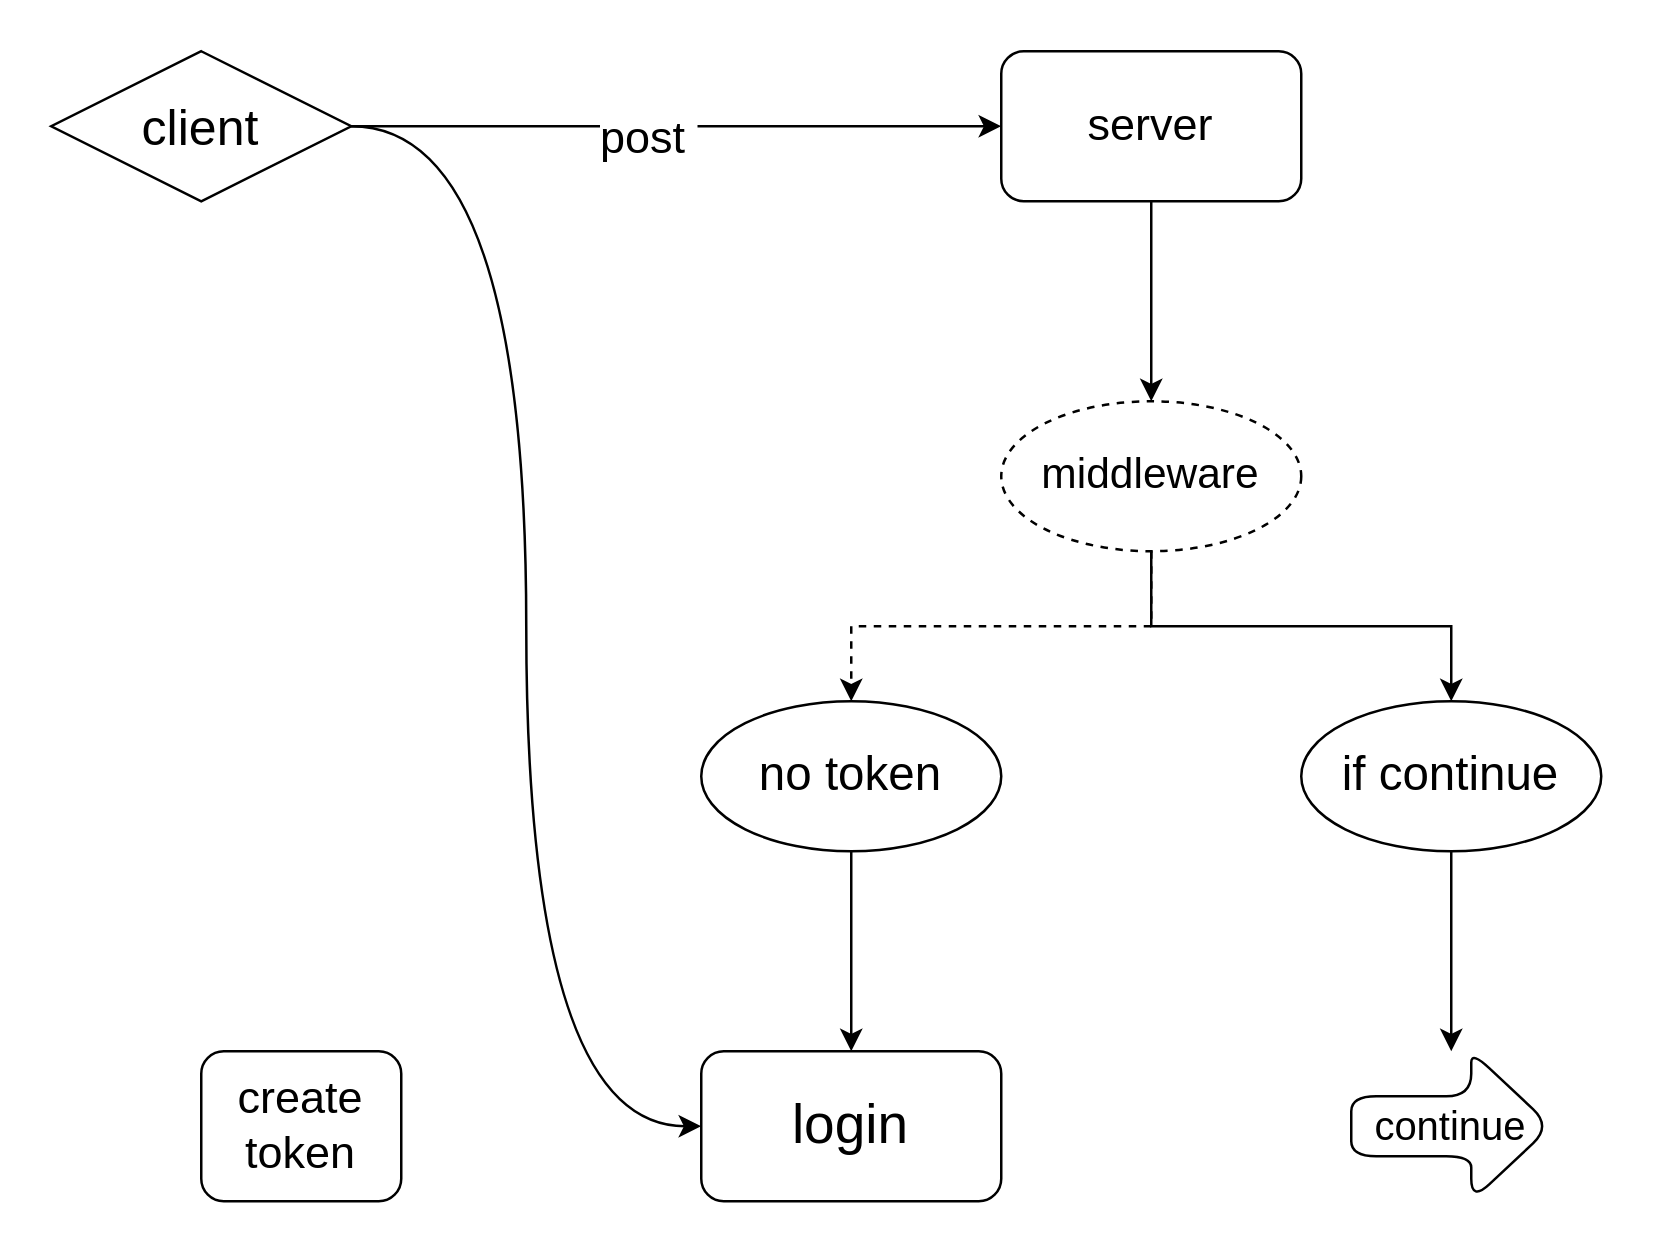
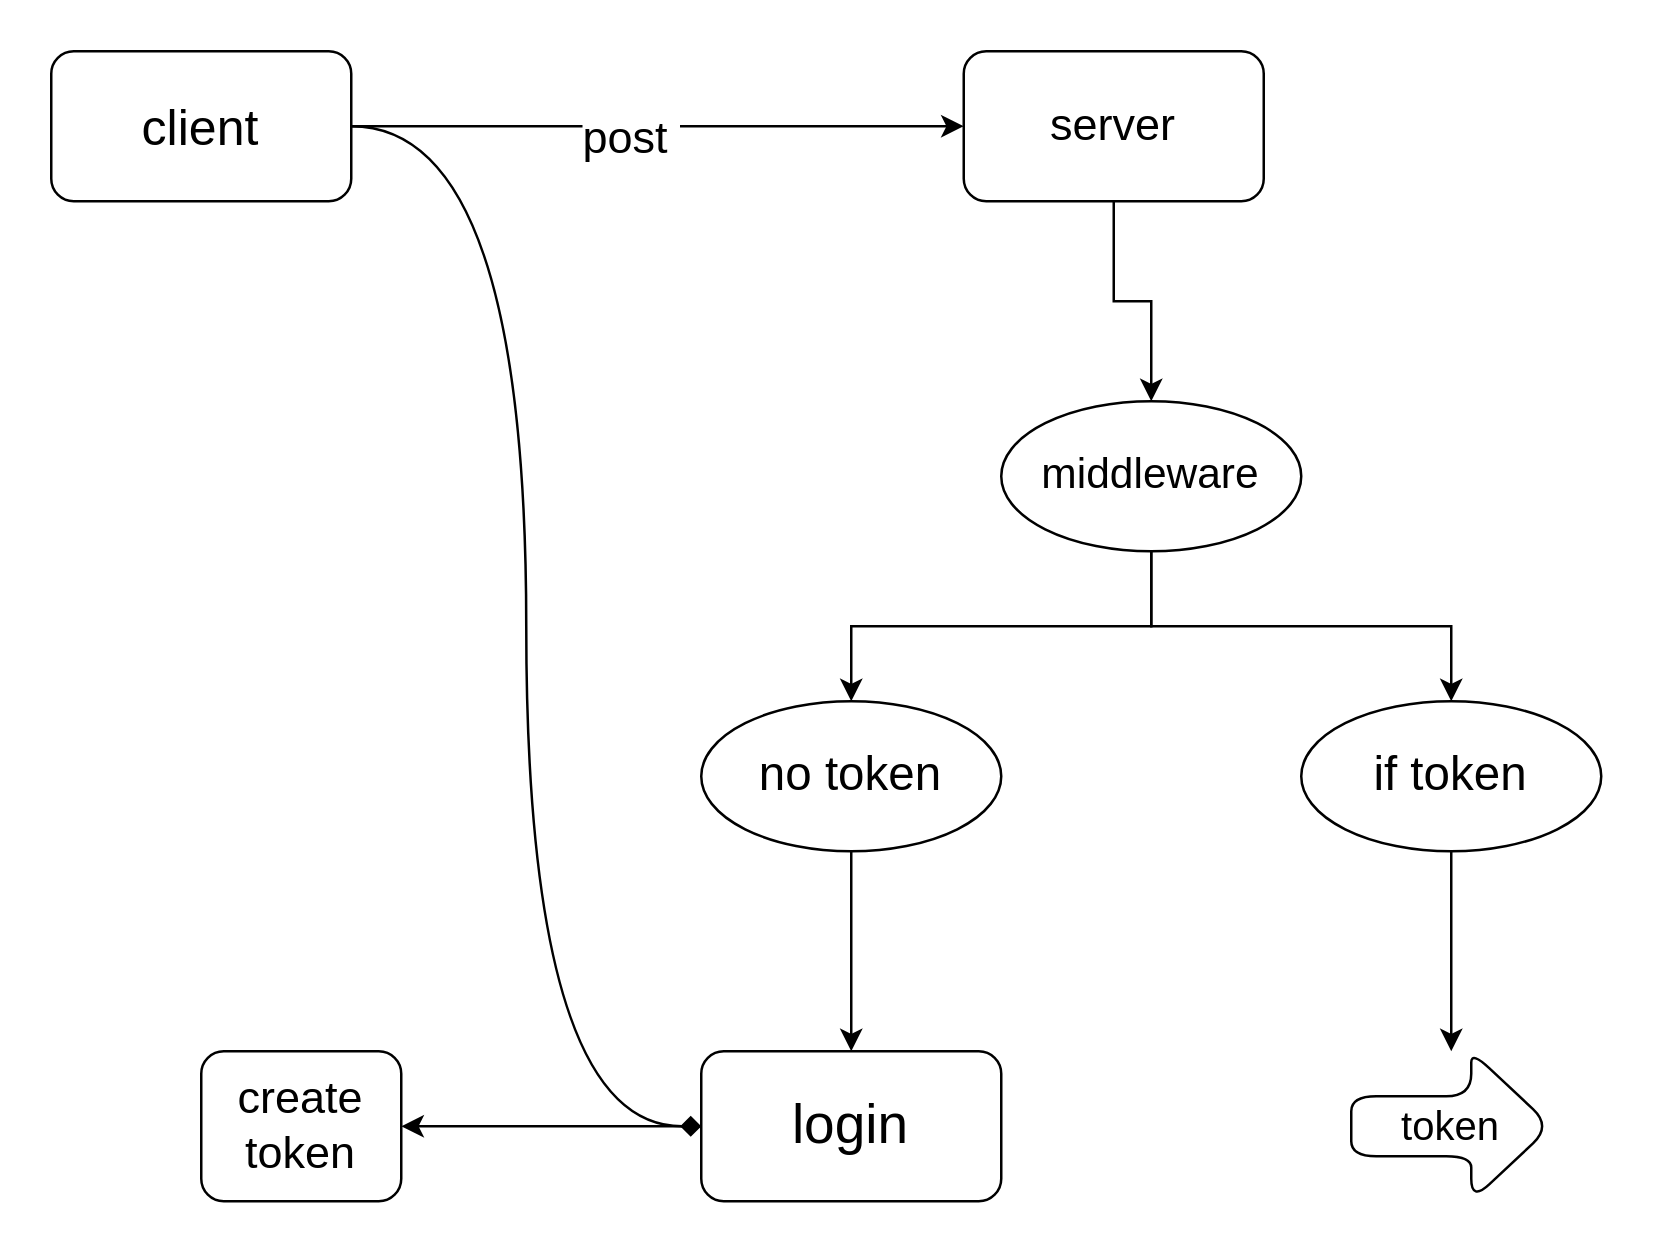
node "client": shape diamond -> rounded rectangle
node "server": moved (1151, 126) -> (1114, 126)
node "middleware": style dashed -> solid
edge "middleware" -> "no token": style dashed -> solid
node "if continue": label "if continue" -> "if token"
edge "client" -> "login": arrowhead classic -> diamond
edge "login" -> "create token": added
node "continue": label "continue" -> "token"
